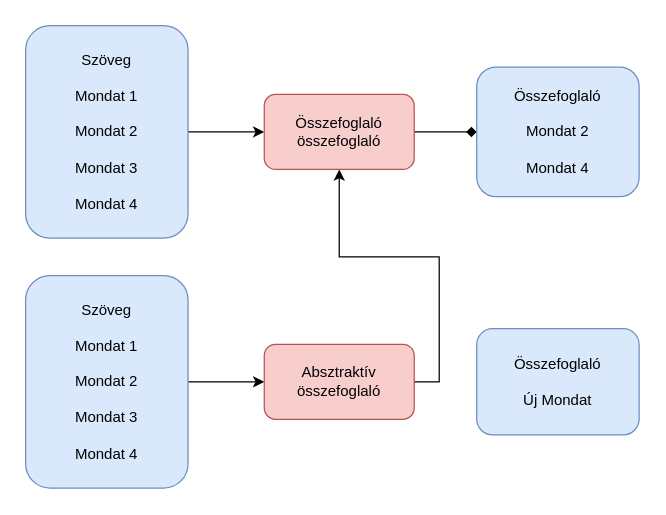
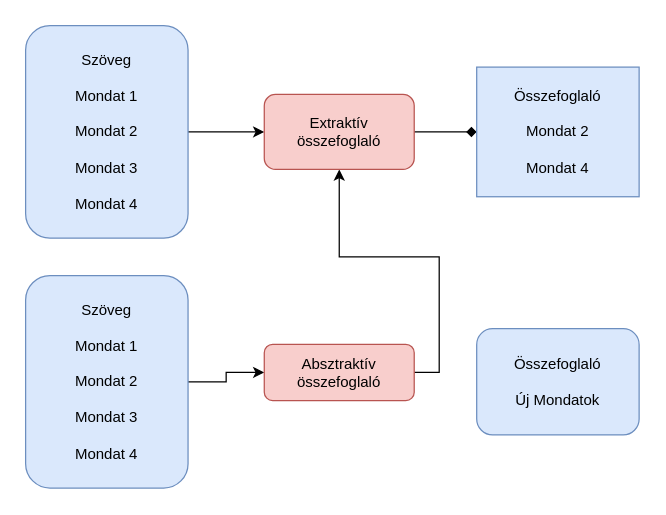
node "Összefoglaló összefoglaló": label "Összefoglaló összefoglaló" -> "Extraktív összefoglaló"
node "Összefoglaló Mondat 2 Mondat 4": shape rounded rectangle -> rectangle
node "Absztraktív összefoglaló": size 150x75 -> 150x56
node "Összefoglaló Új Mondat": label "Összefoglaló Új Mondat" -> "Összefoglaló Új Mondatok"
